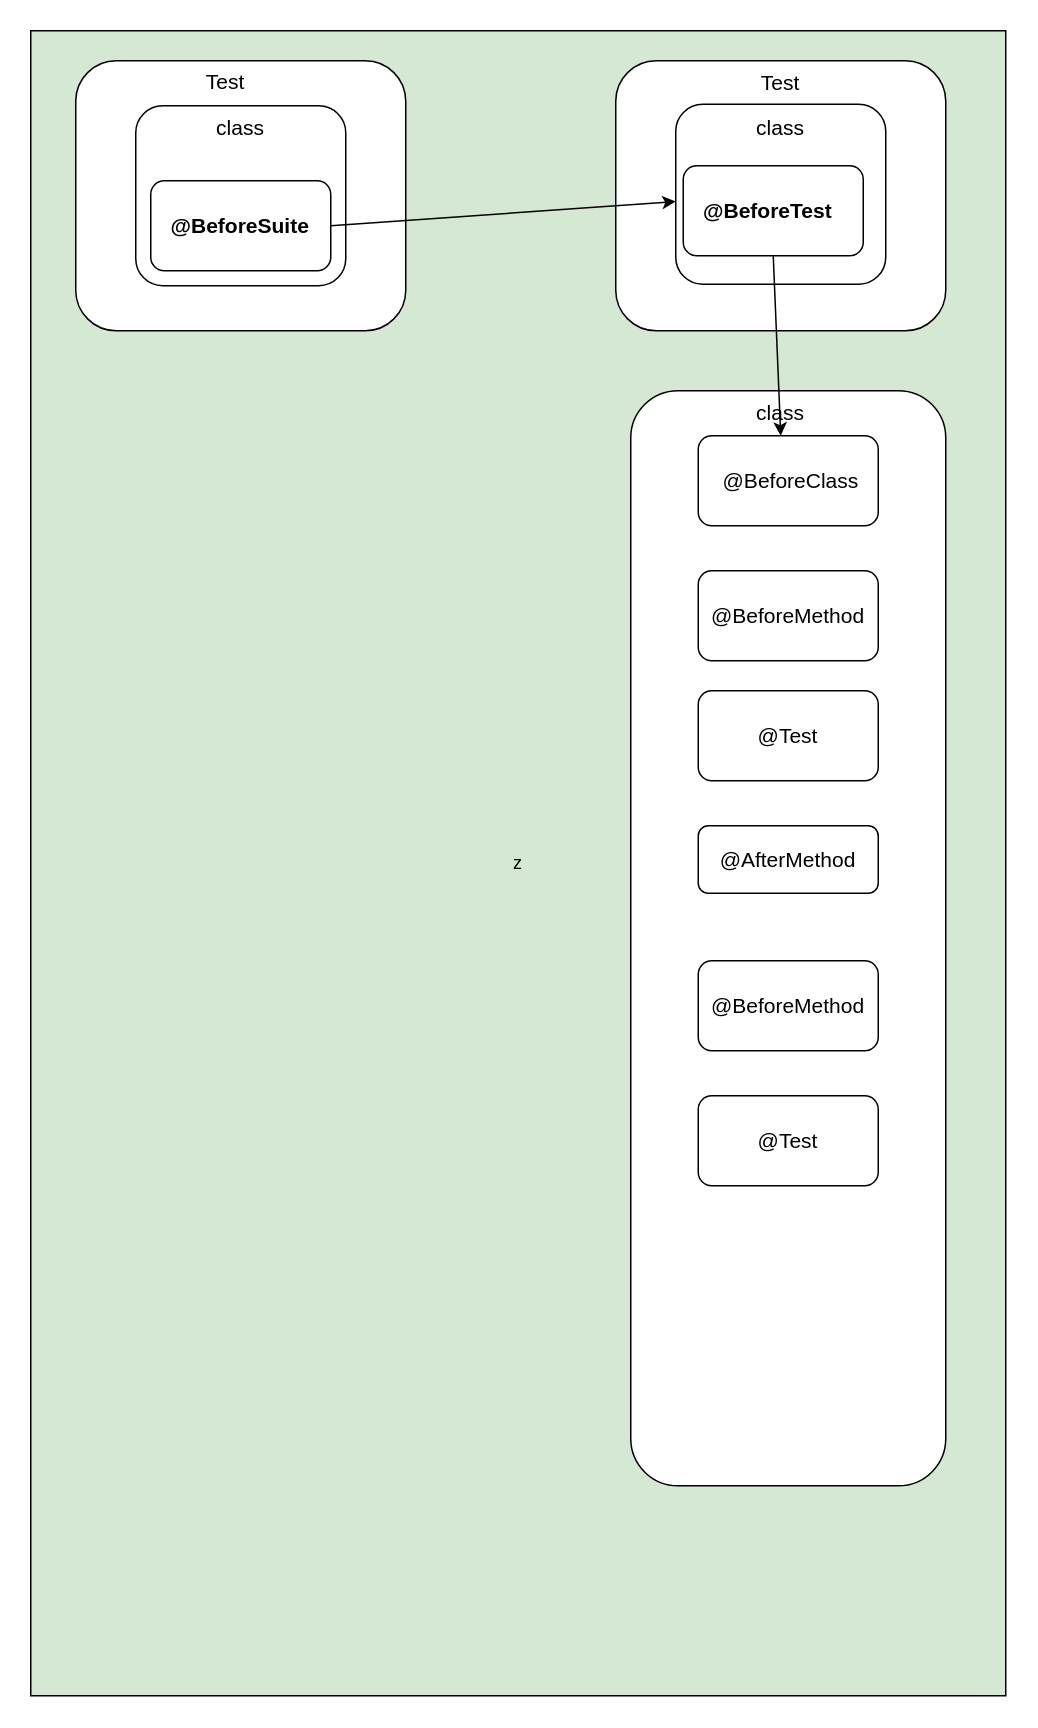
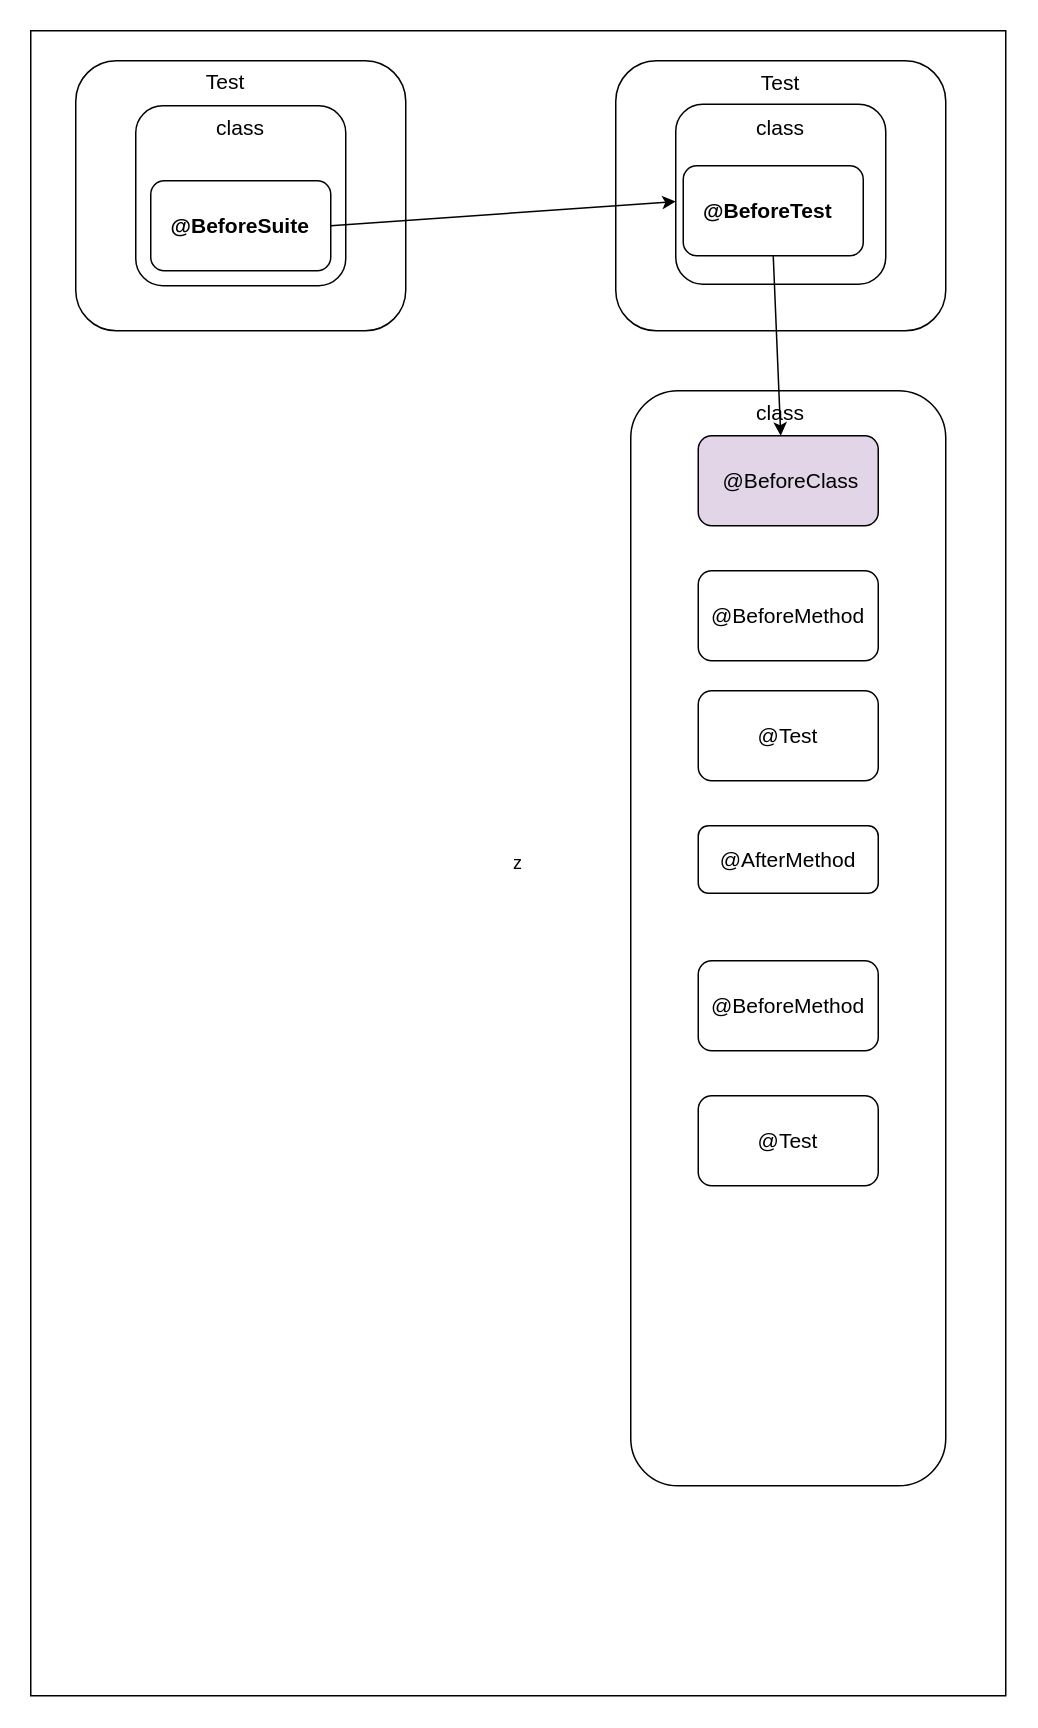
node "@BeforeClass": fillcolor #ffffff -> #e1d5e7
node "z": fillcolor #d5e8d4 -> #ffffff
